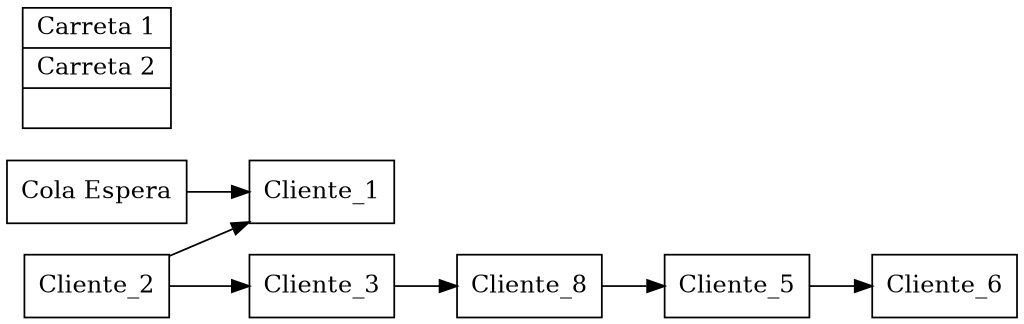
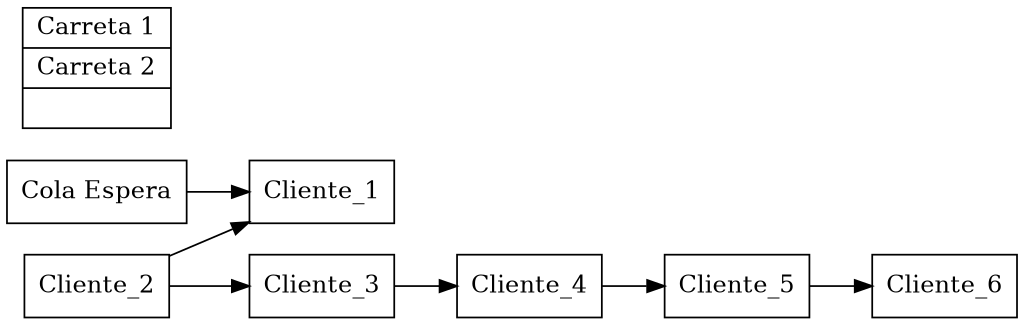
node "Cliente_8": label "Cliente_8" -> "Cliente_4"
